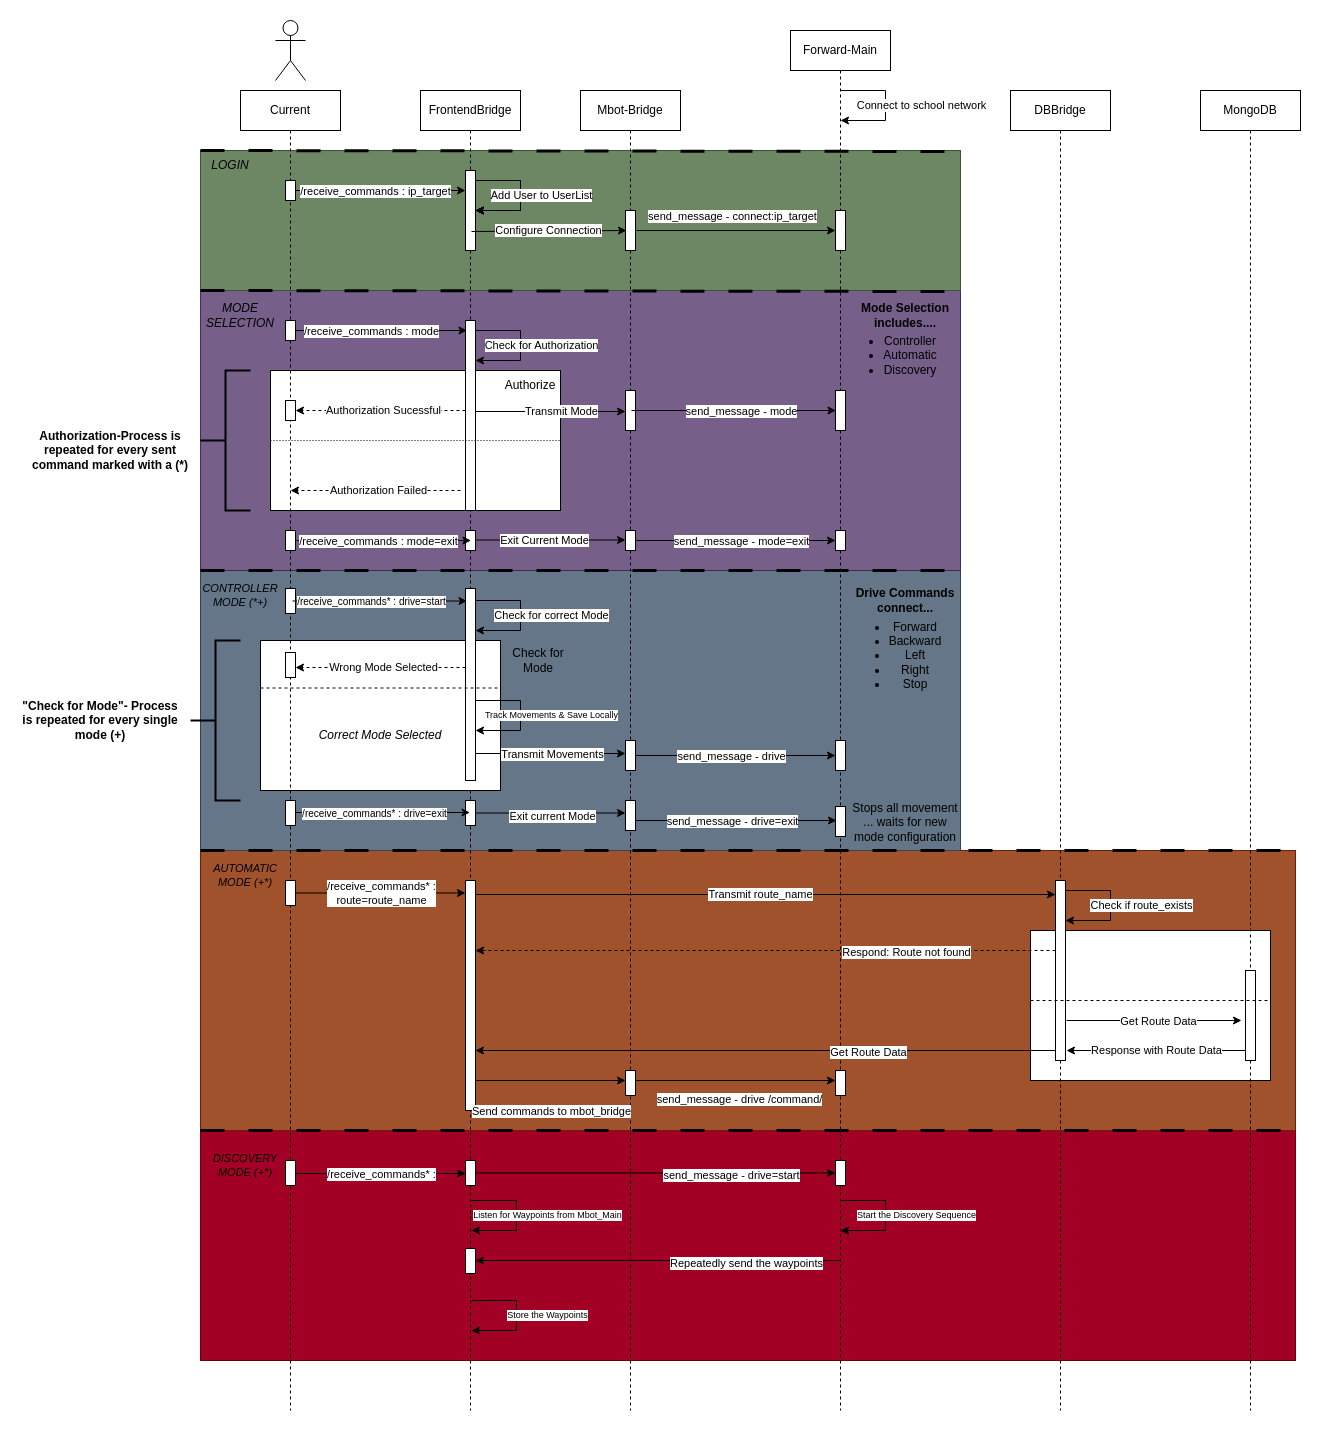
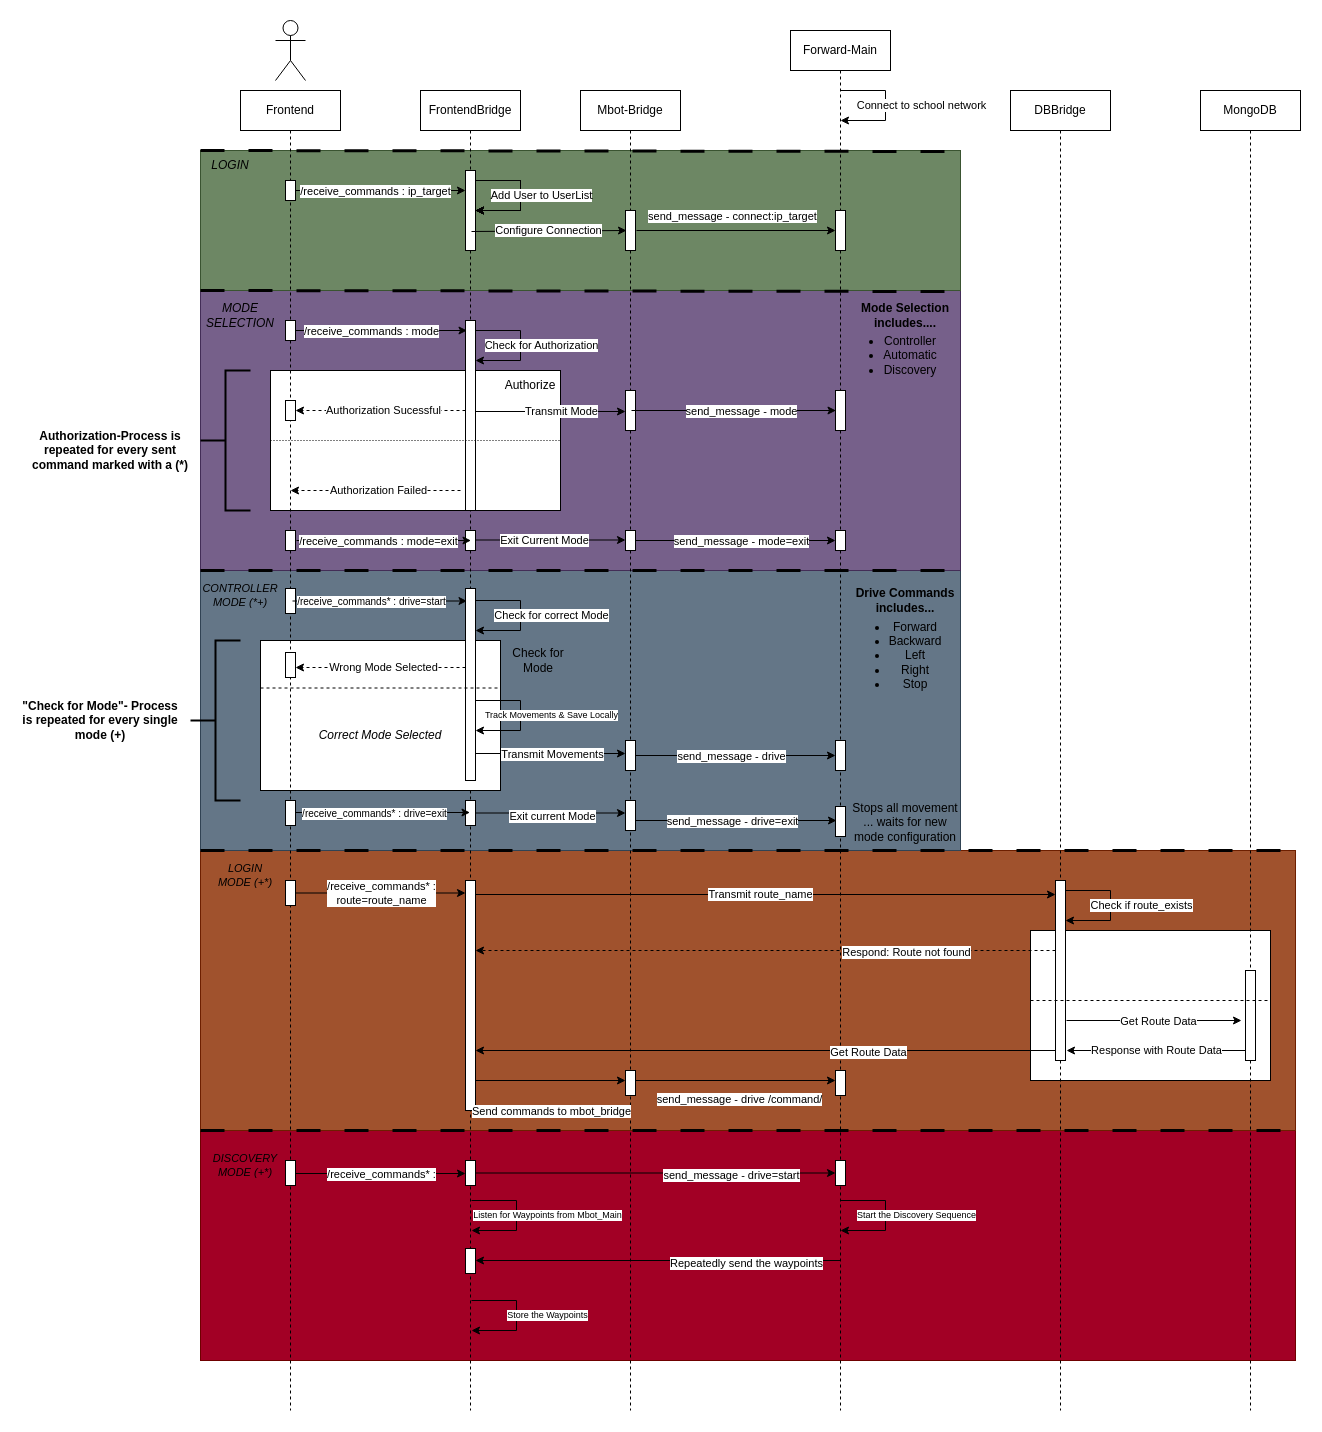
node "Current": label "Current" -> "Frontend"
node "Drive Commands connect...": label "Drive Commands connect..." -> "Drive Commands includes..."
node "AUTOMATIC MODE (+*)": label "AUTOMATIC MODE (+*)" -> "LOGIN MODE (+*)"
